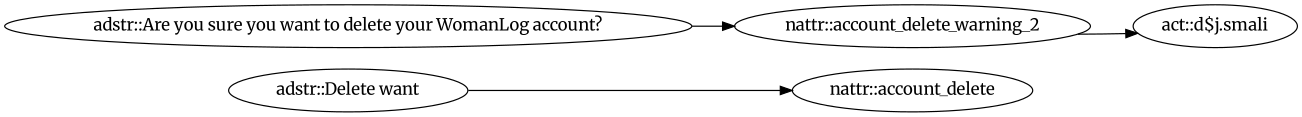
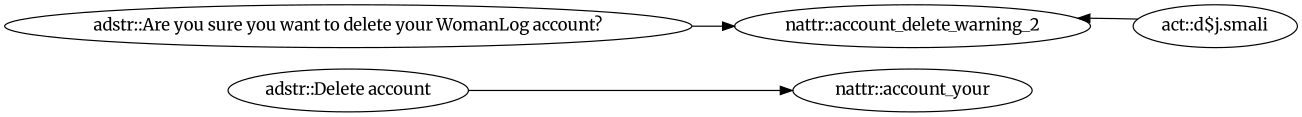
edge "nattr::account_delete_warning_2" -> "act::d$j.smali": reversed
node "adstr::Delete want": label "adstr::Delete want" -> "adstr::Delete account"
node "nattr::account_delete": label "nattr::account_delete" -> "nattr::account_your"
